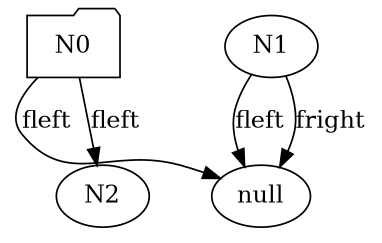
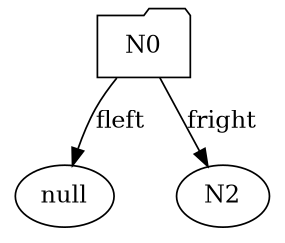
node "N1": removed
edge "N0" -> "N2": label "fleft" -> "fright"
